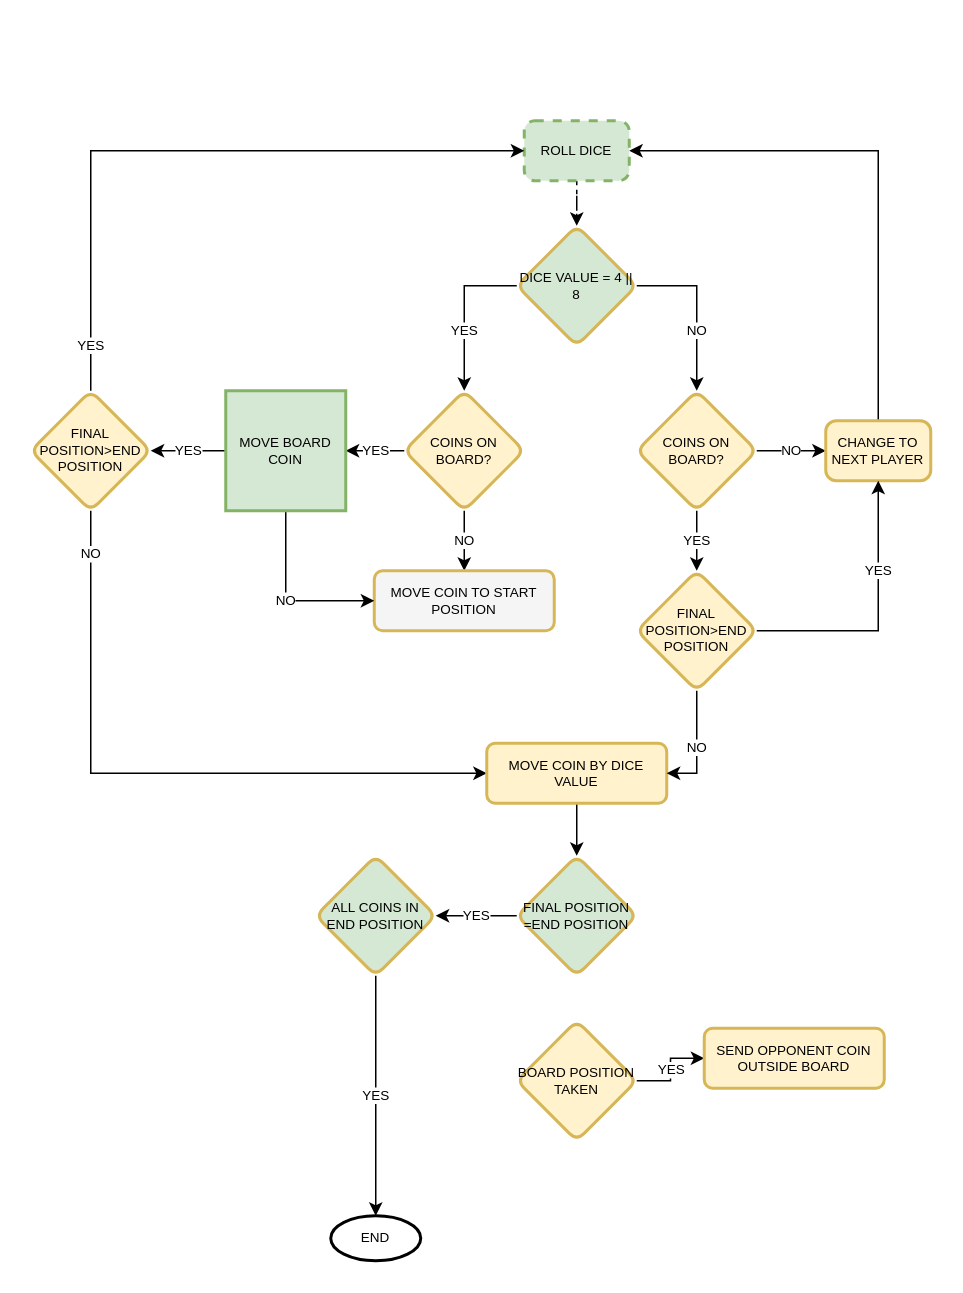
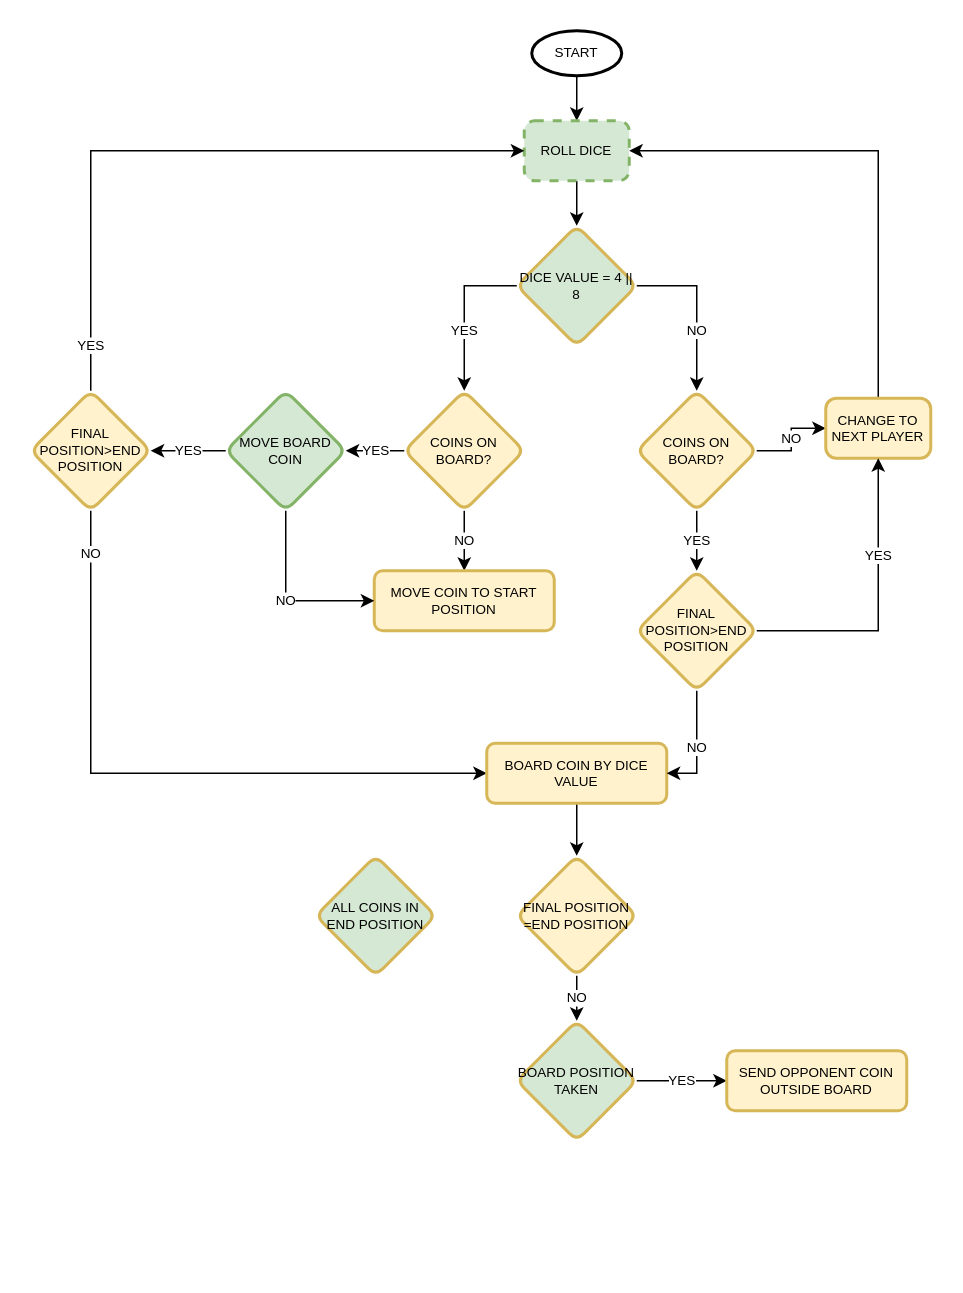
node "START": added
edge "START" -> "ROLL DICE": added
edge "ROLL DICE" -> "DICE VALUE = 4 || 8": style dashed -> solid
node "MOVE BOARD COIN": shape rectangle -> diamond
node "CHANGE TO NEXT PLAYER": moved (878, 451) -> (878, 428)
node "MOVE COIN TO START POSITION": fillcolor #f5f5f5 -> #fff2cc
node "MOVE COIN BY DICE VALUE": label "MOVE COIN BY DICE VALUE" -> "BOARD COIN BY DICE VALUE"
edge "FINAL POSITION =END POSITION" -> "ALL COINS IN END POSITION": removed, label "YES"
node "FINAL POSITION =END POSITION": fillcolor #d5e8d4 -> #fff2cc
edge "FINAL POSITION =END POSITION" -> "BOARD POSITION TAKEN": added, label "NO"
node "SEND OPPONENT COIN OUTSIDE BOARD": moved (794, 1058) -> (817, 1081)
node "BOARD POSITION TAKEN": fillcolor #fff2cc -> #d5e8d4
edge "ALL COINS IN END POSITION" -> "END": removed, label "YES"
node "END": removed
